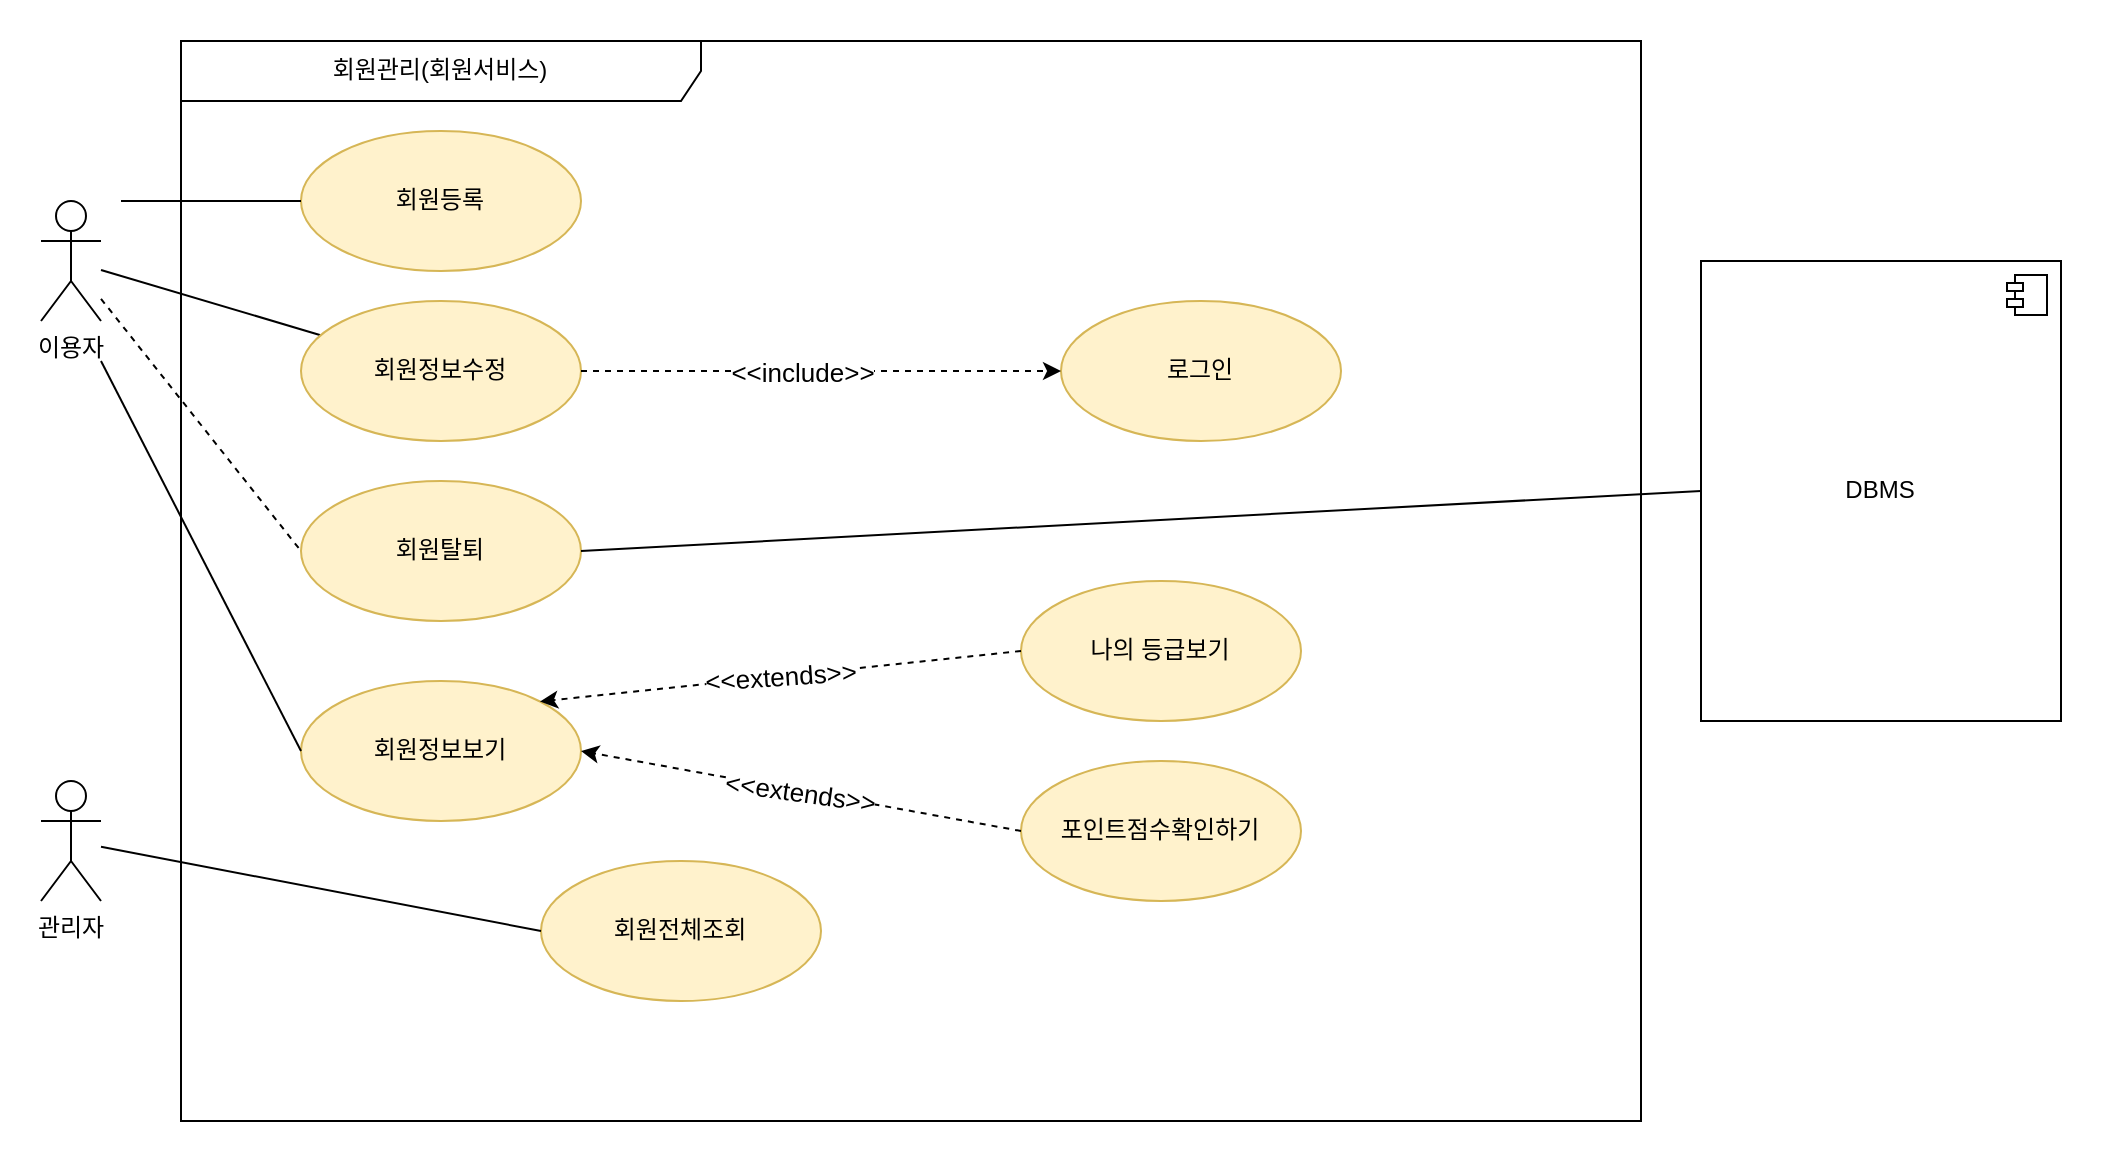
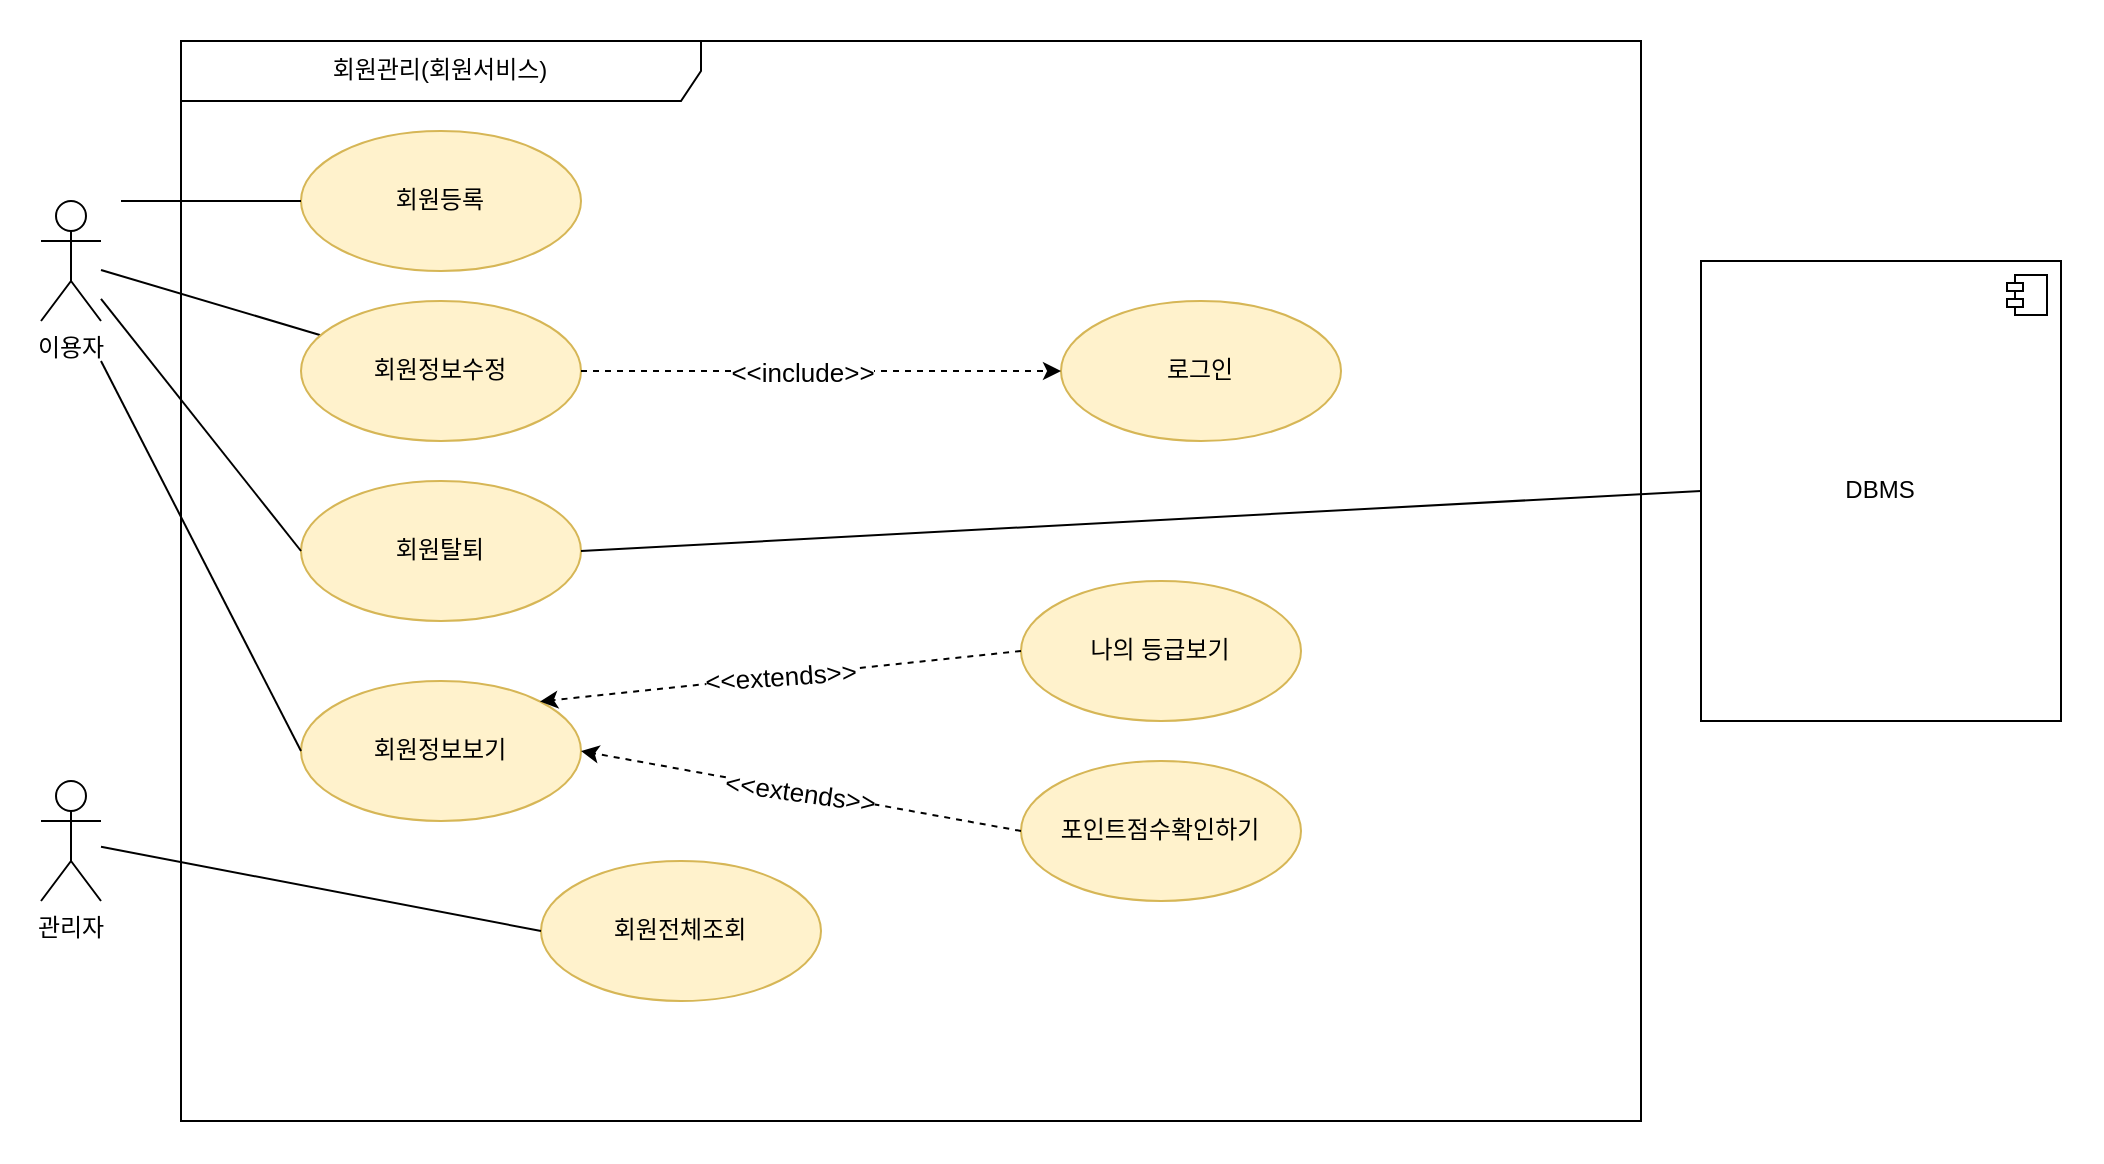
edge "이용자" -- "회원탈퇴": style dashed -> solid
